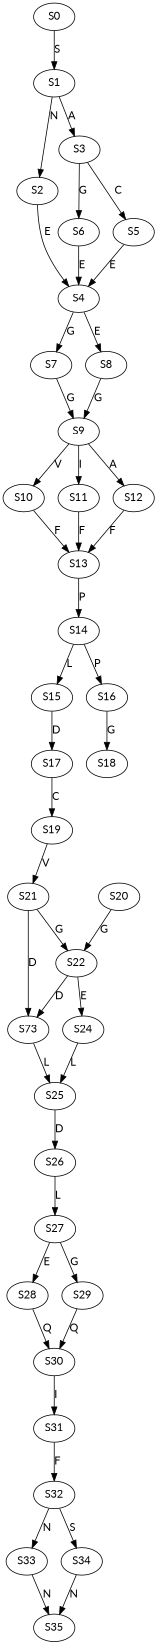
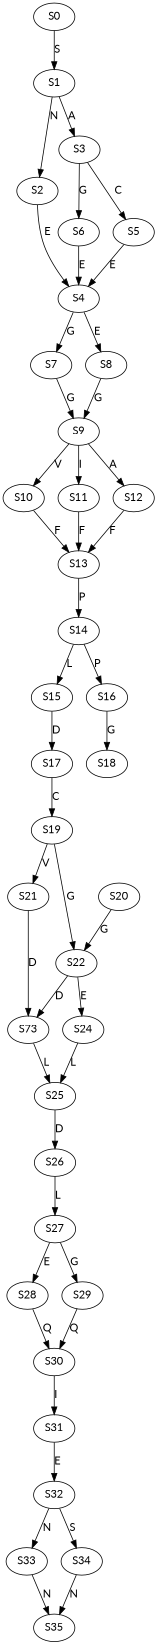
edge "S21" -> "S22": now "S19" -> "S22"
edge "S31" -> "S32": label "F" -> "E"
